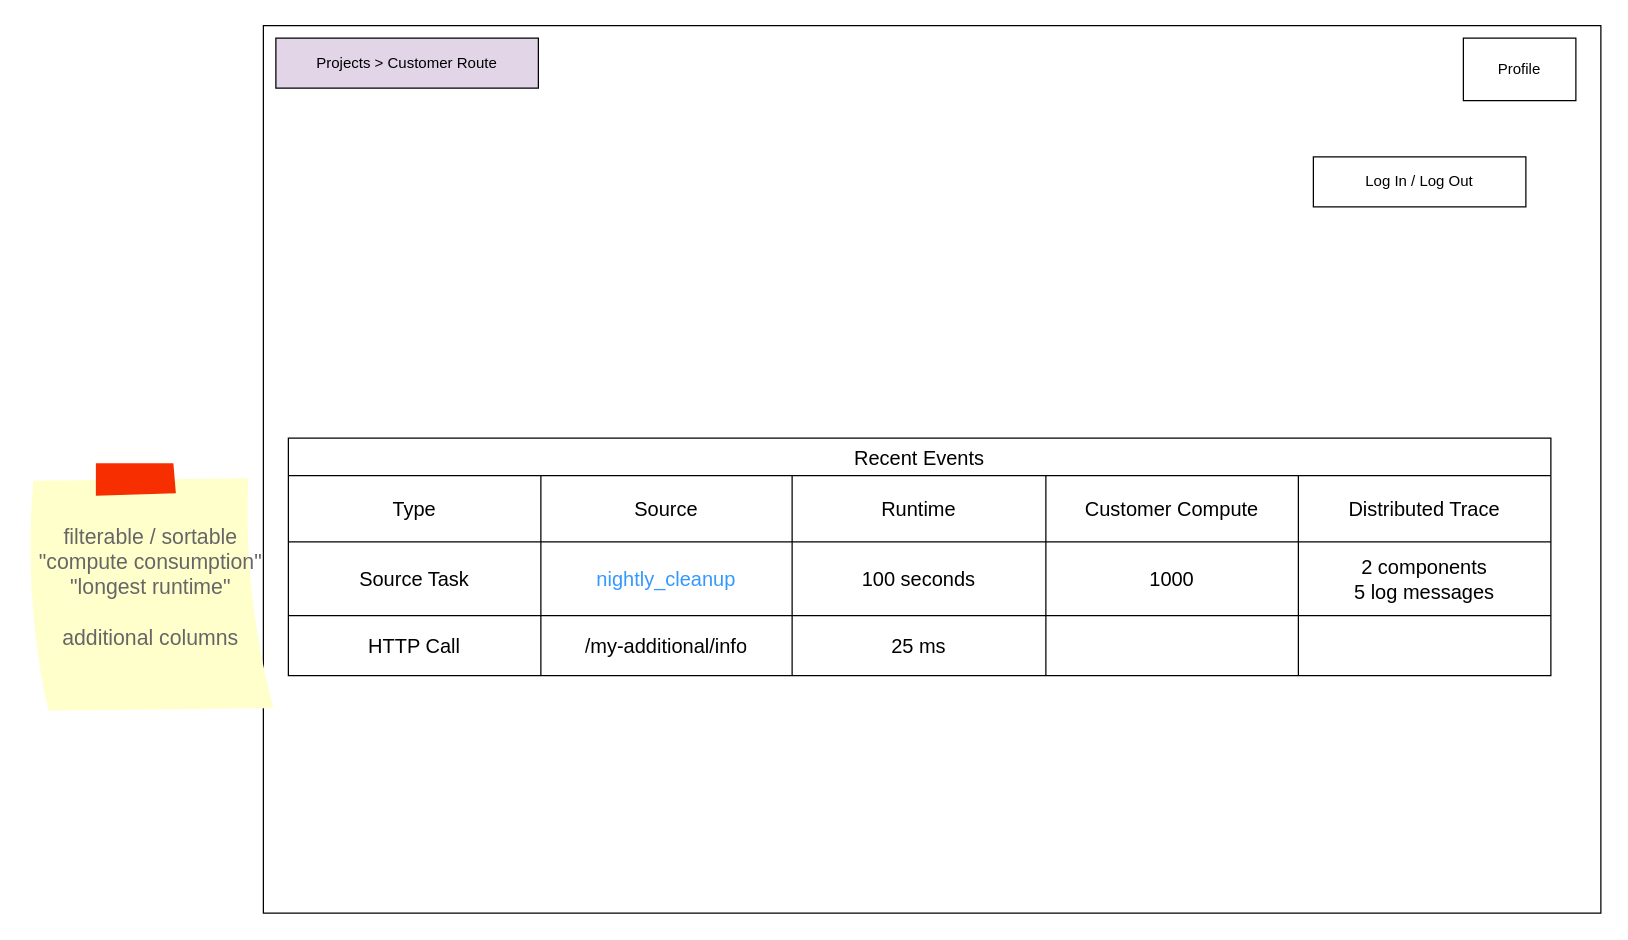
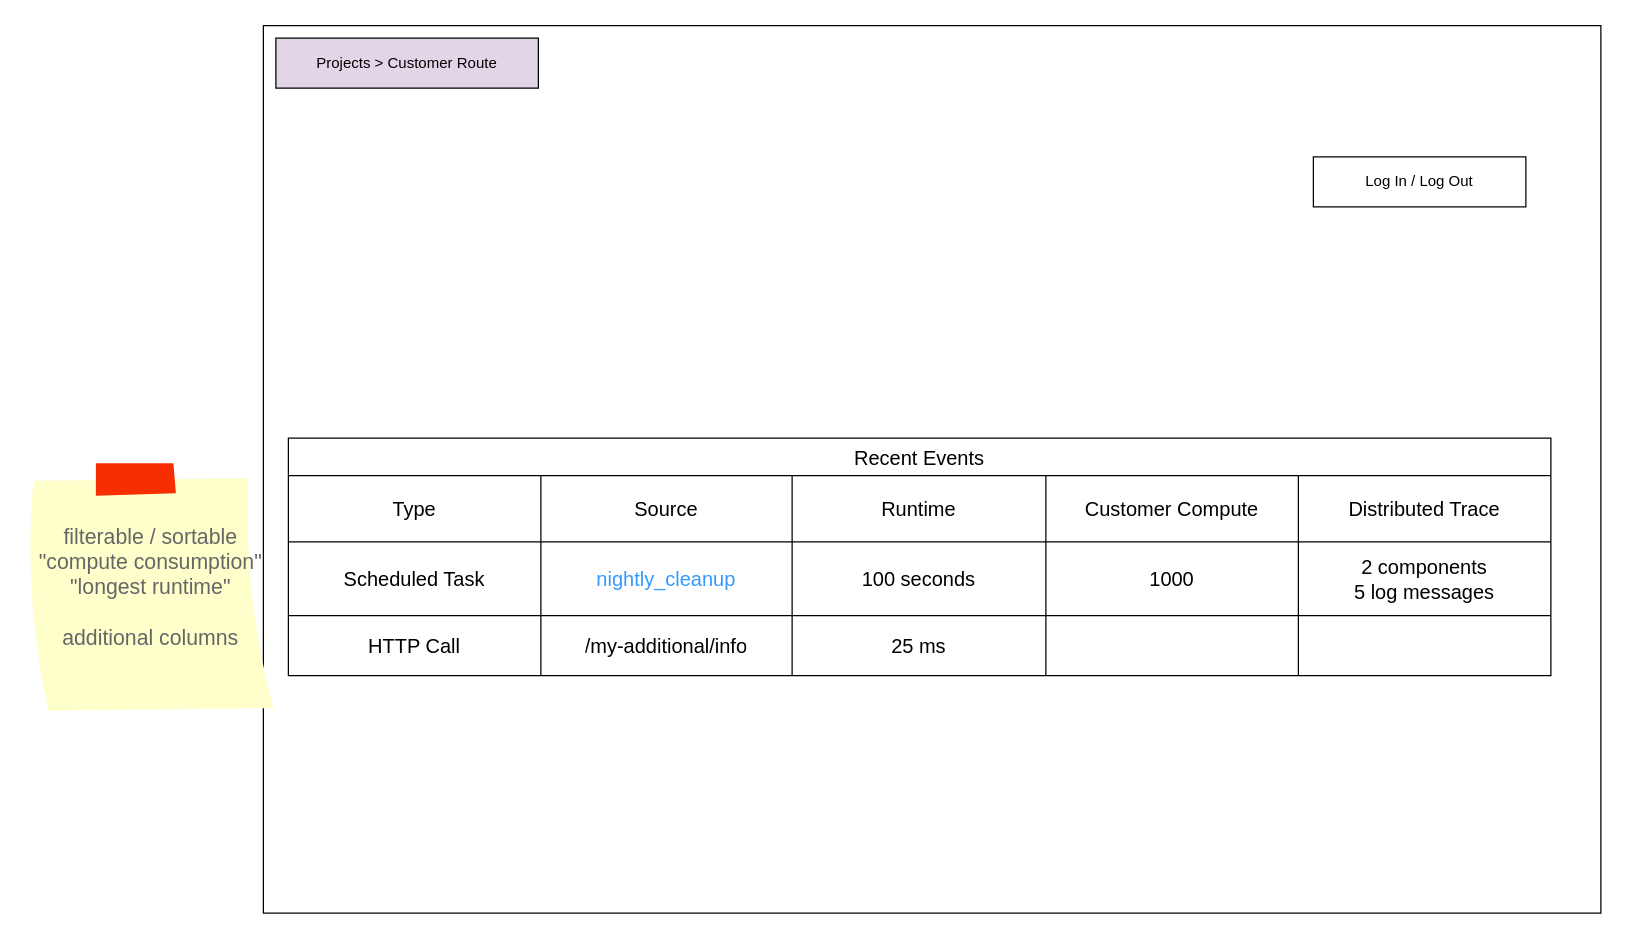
node "Profile": removed
node "Source Task": label "Source Task" -> "Scheduled Task"
